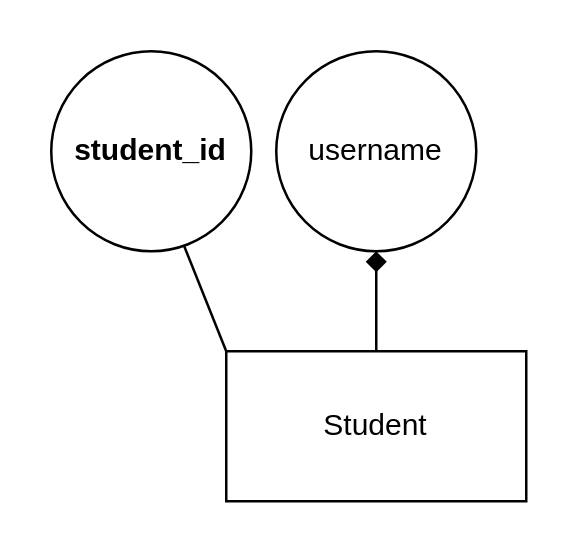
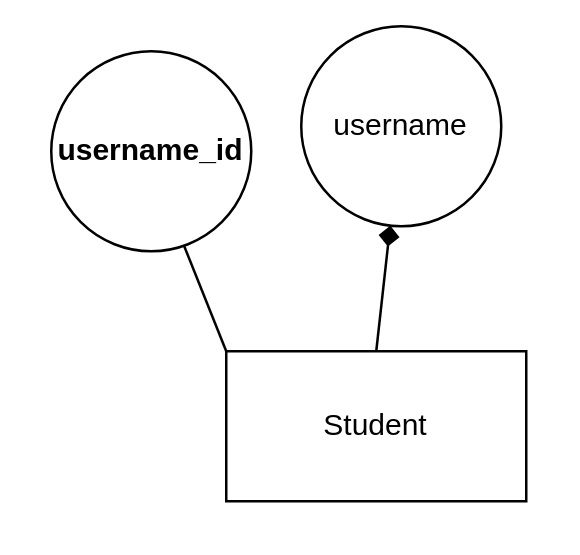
node "student_id": label "student_id" -> "username_id"
node "username": moved (376, 151) -> (401, 126)
